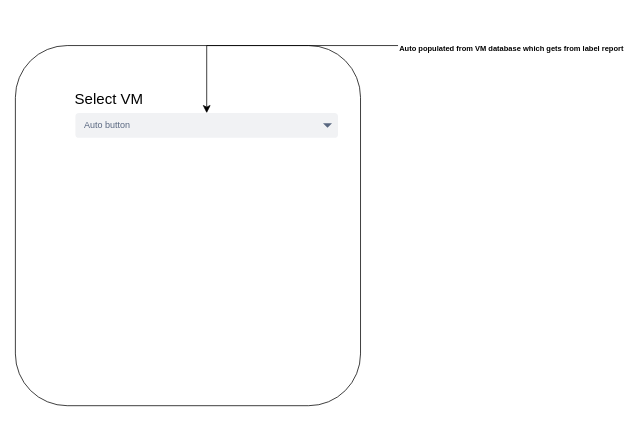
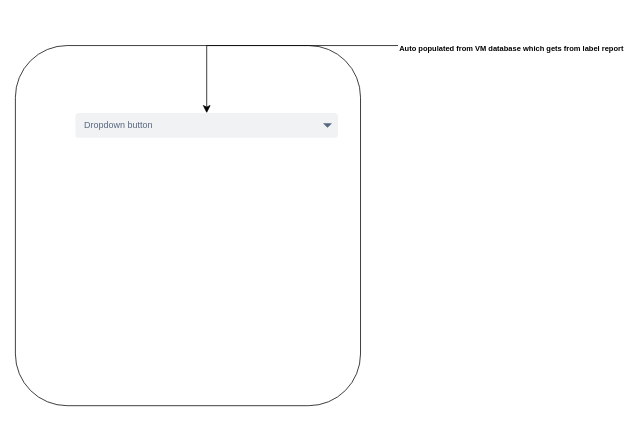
node "Select VM": removed
node "Auto button": label "Auto button" -> "Dropdown button"
